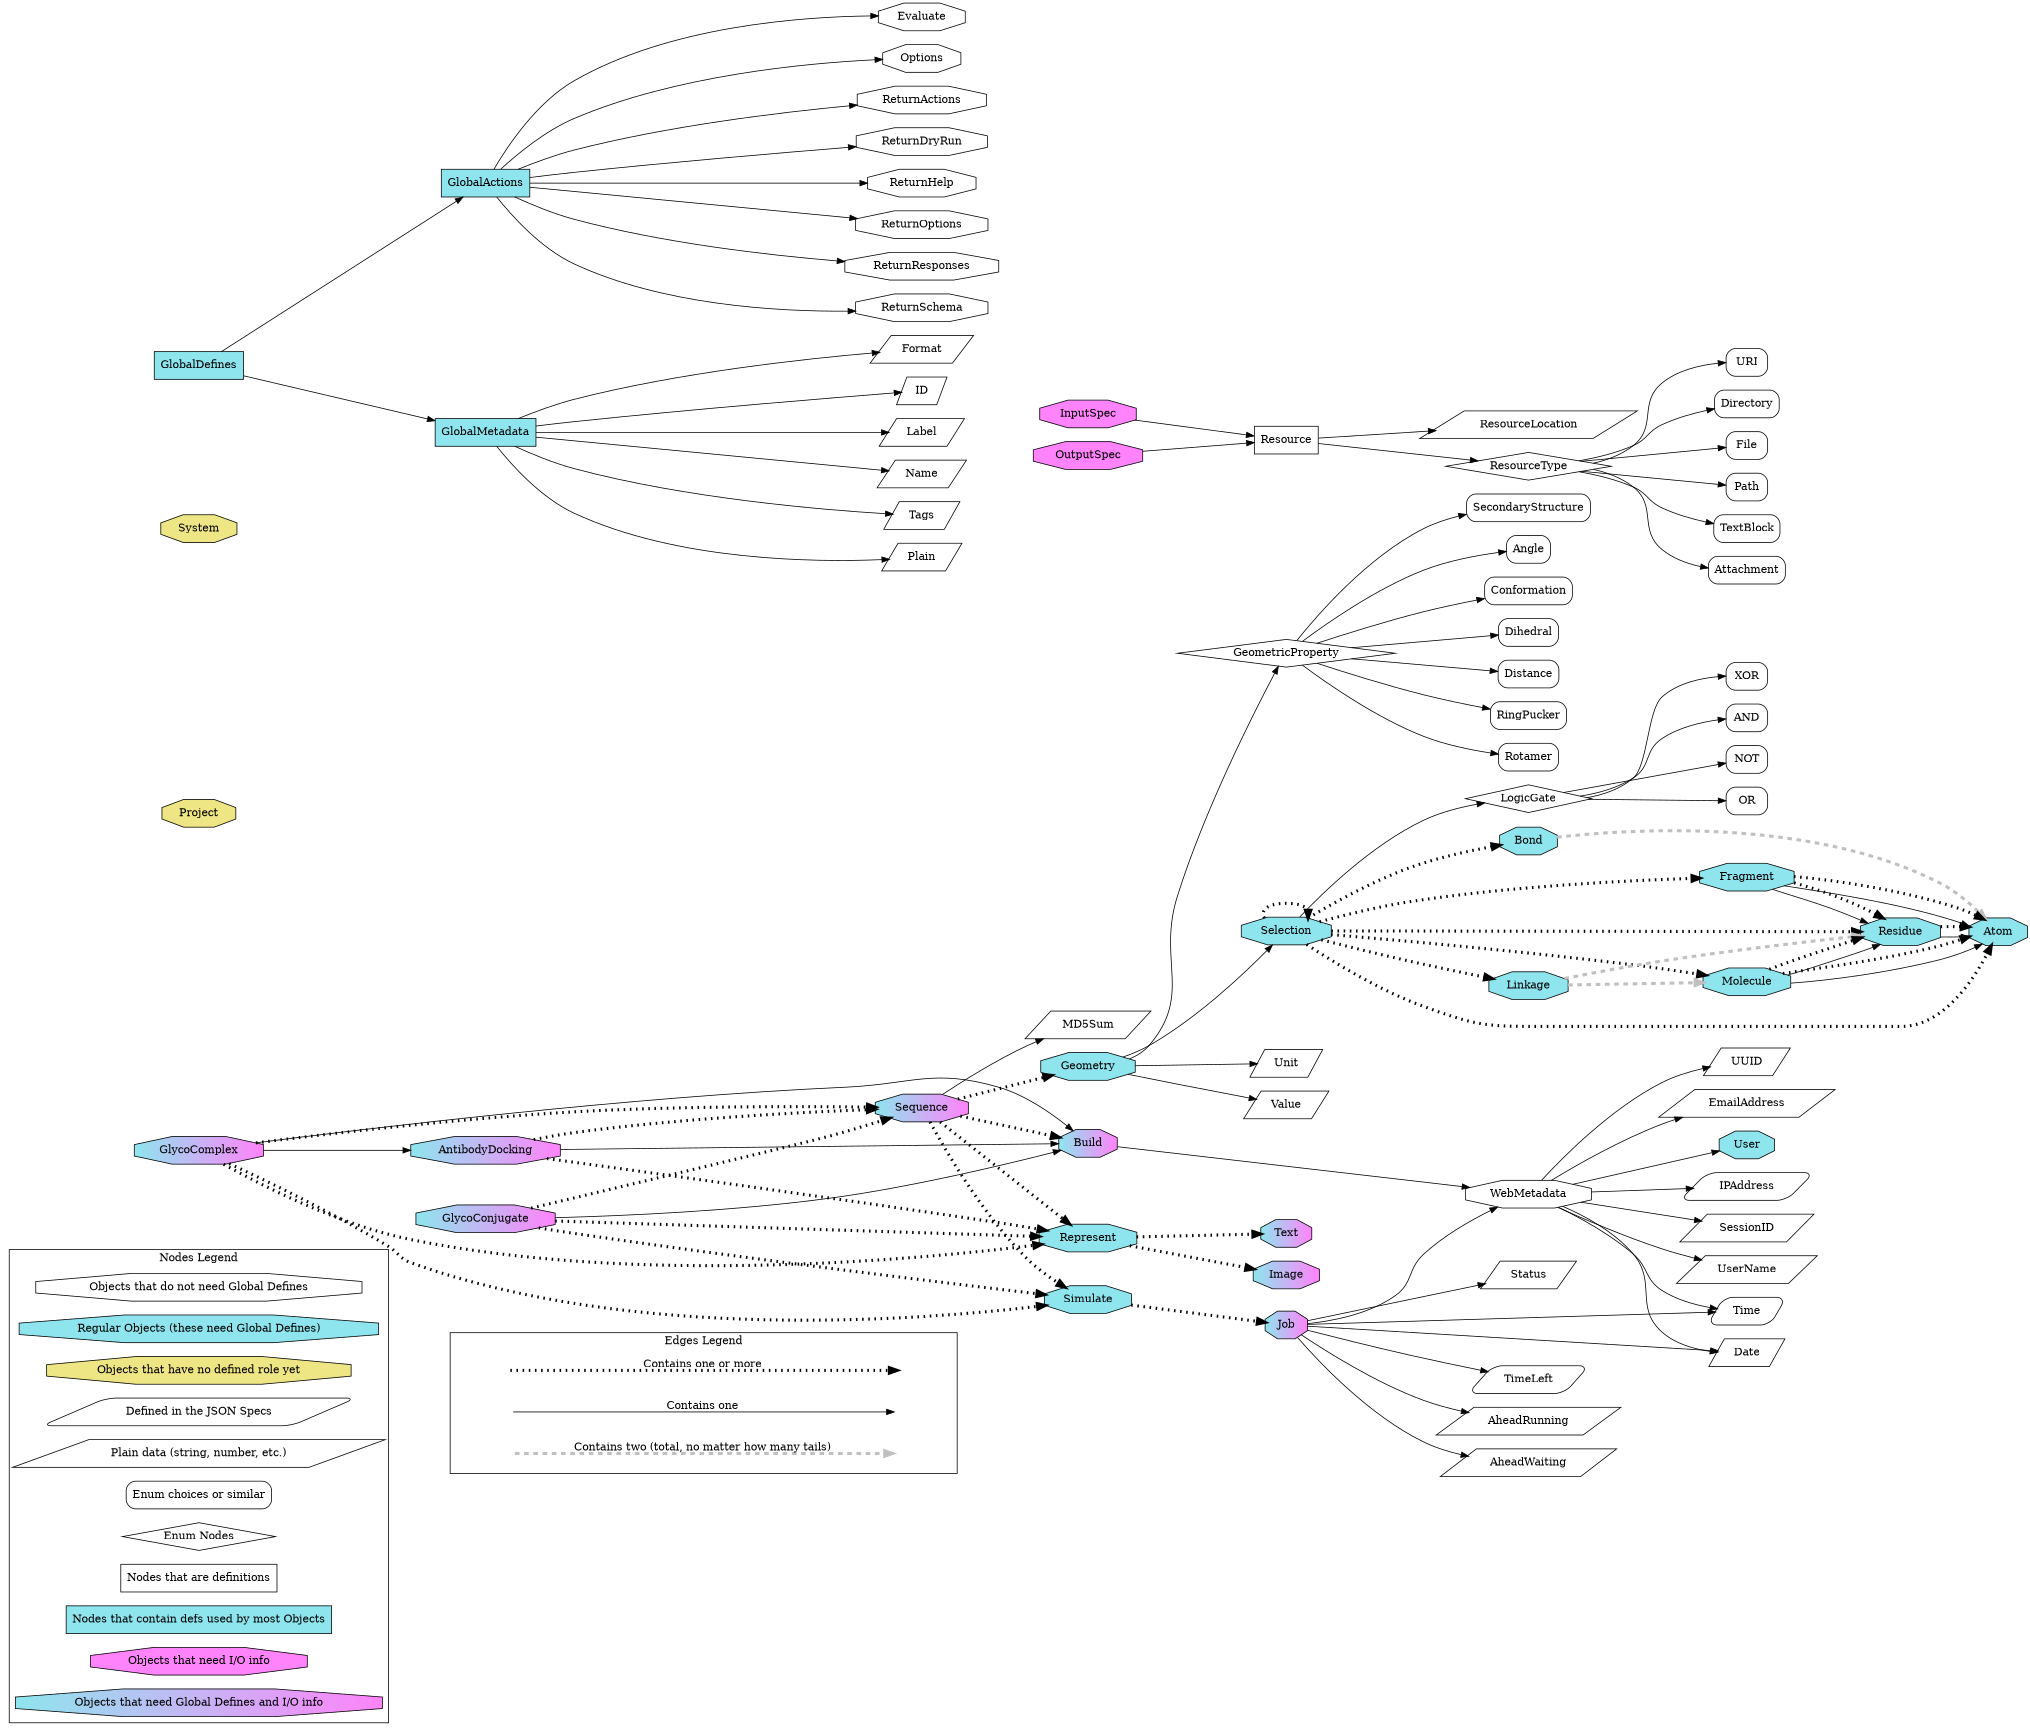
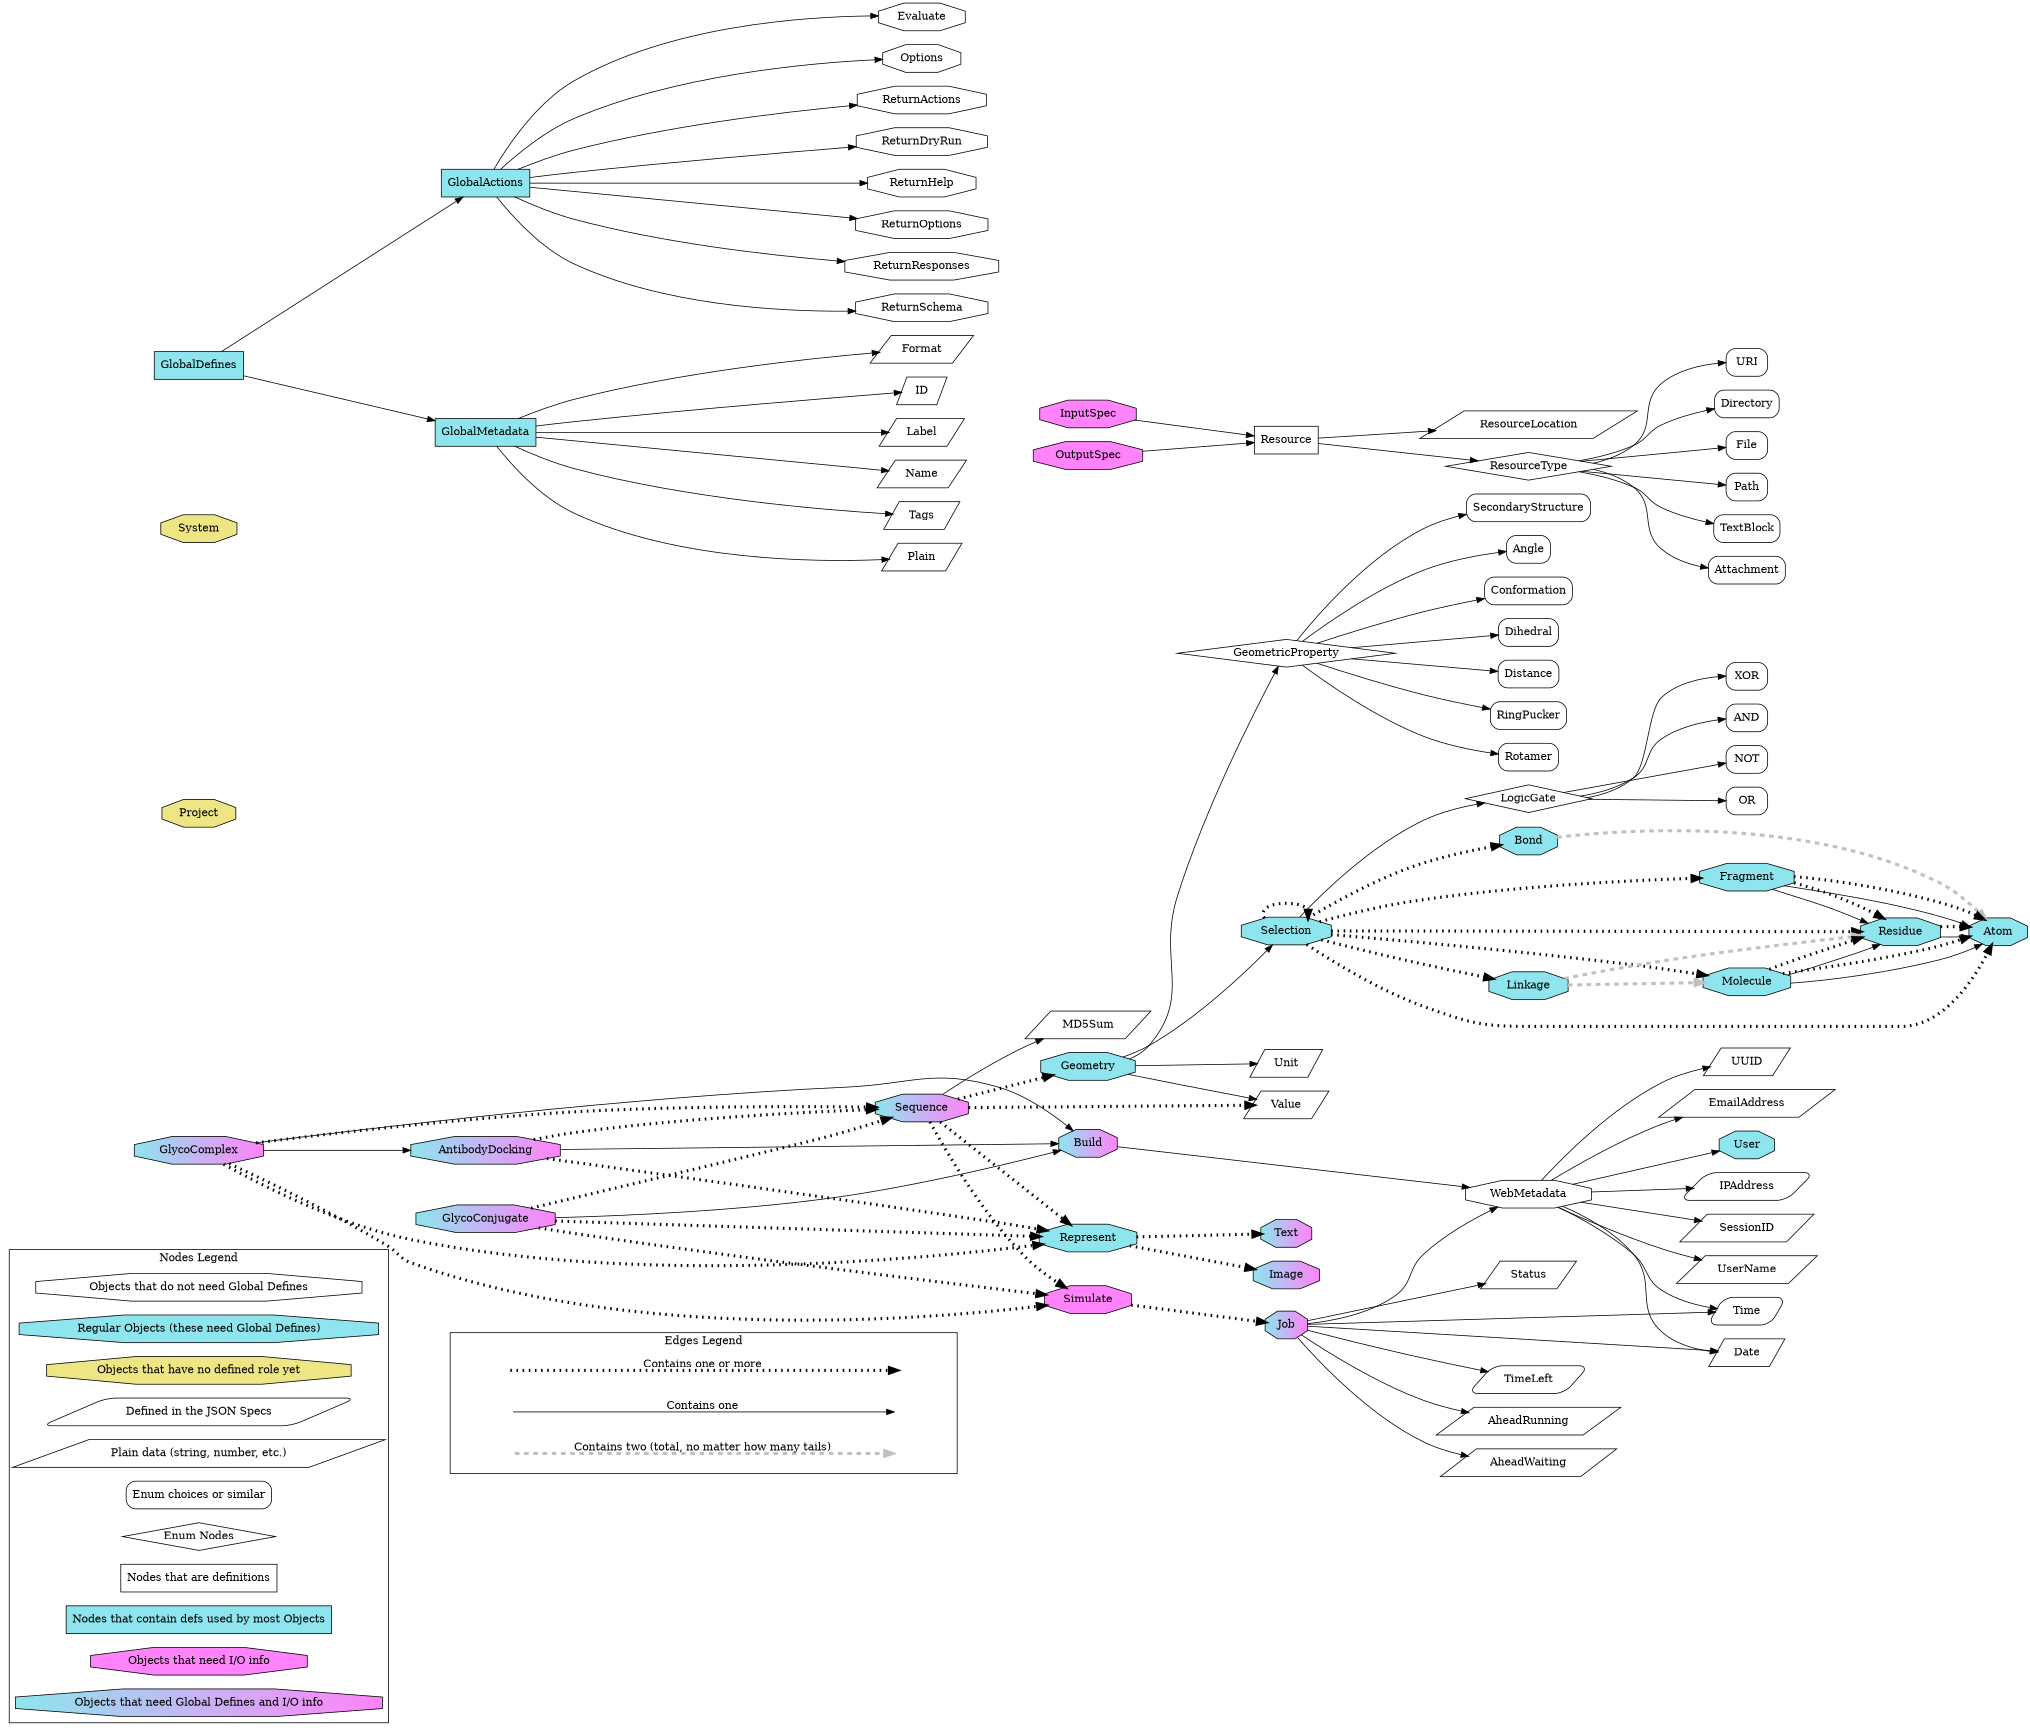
edge "Sequence" -> "Build": now "Sequence" -> "Value"
node "Simulate": fillcolor cadetblue2 -> orchid1
